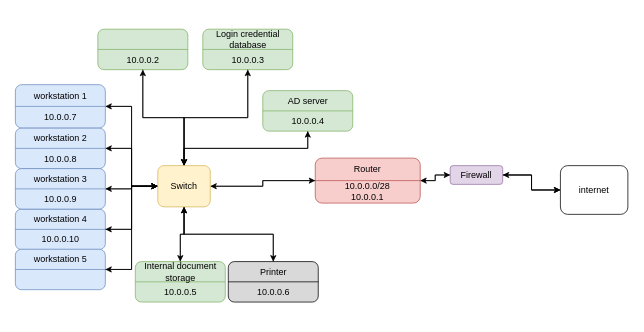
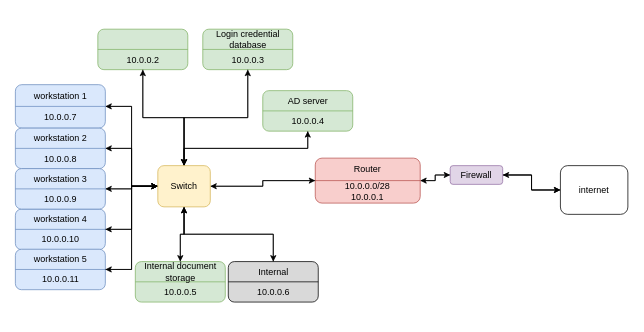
node "Printer": label "Printer" -> "Internal"
node "10.0.0.11": added
